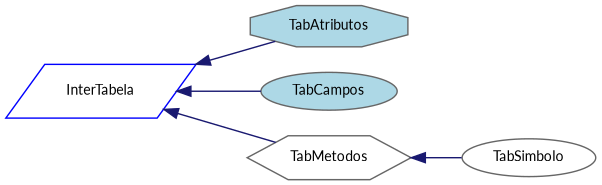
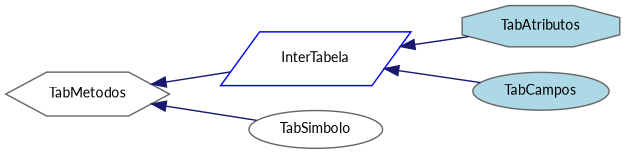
edge "TabMetodos" -> "InterTabela": reversed
